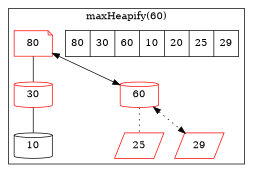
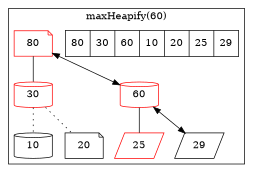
edge "30" -- "10": style solid -> dotted
edge "60" -- "25": style dotted -> solid
edge "60" -- "29": style dotted -> solid
node "20": added
node "29": color red -> black
